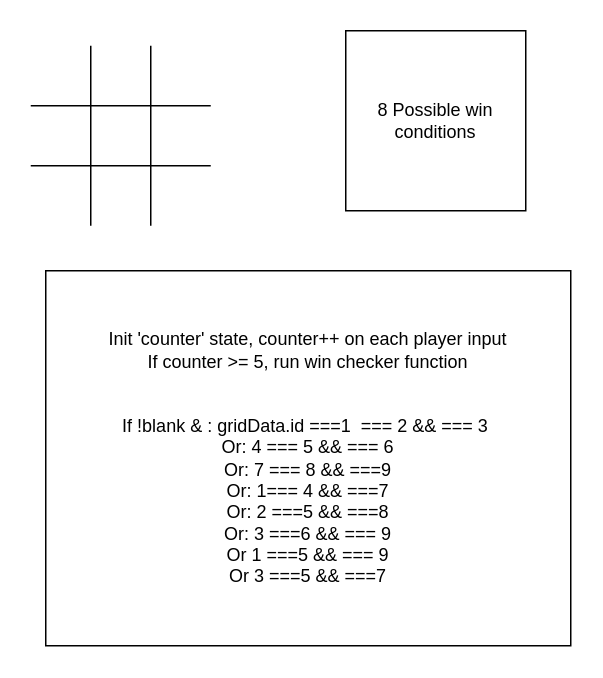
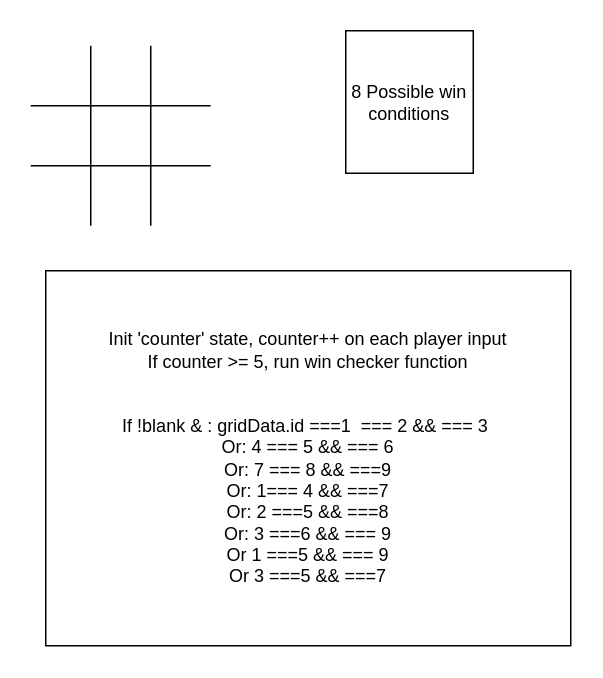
node "8 Possible win conditions": size 180x180 -> 128x143
